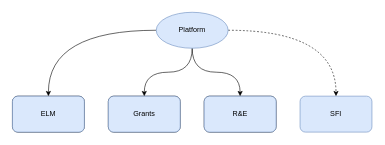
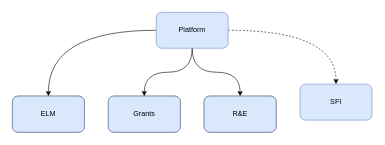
node "Platform": shape ellipse -> rounded rectangle
node "SFI": moved (336, 114) -> (336, 102)
